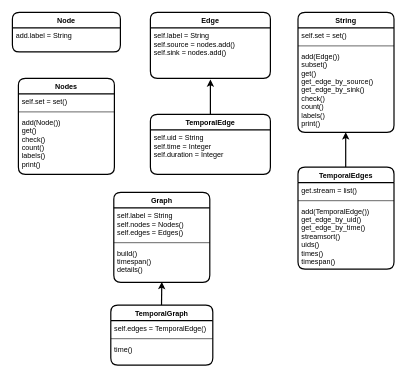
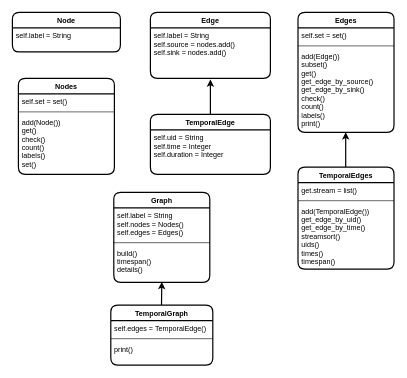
node "String": label "String" -> "Edges"
node "add.label = String": label "add.label = String" -> "self.label = String"
node "add(Node()) get() check() count() labels() print()": label "add(Node()) get() check() count() labels() print()" -> "add(Node()) get() check() count() labels() set()"
node "time()": label "time()" -> "print()"
